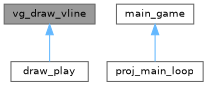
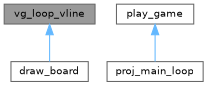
node "vg_draw_vline": label "vg_draw_vline" -> "vg_loop_vline"
node "main_game": label "main_game" -> "play_game"
node "draw_play": label "draw_play" -> "draw_board"
